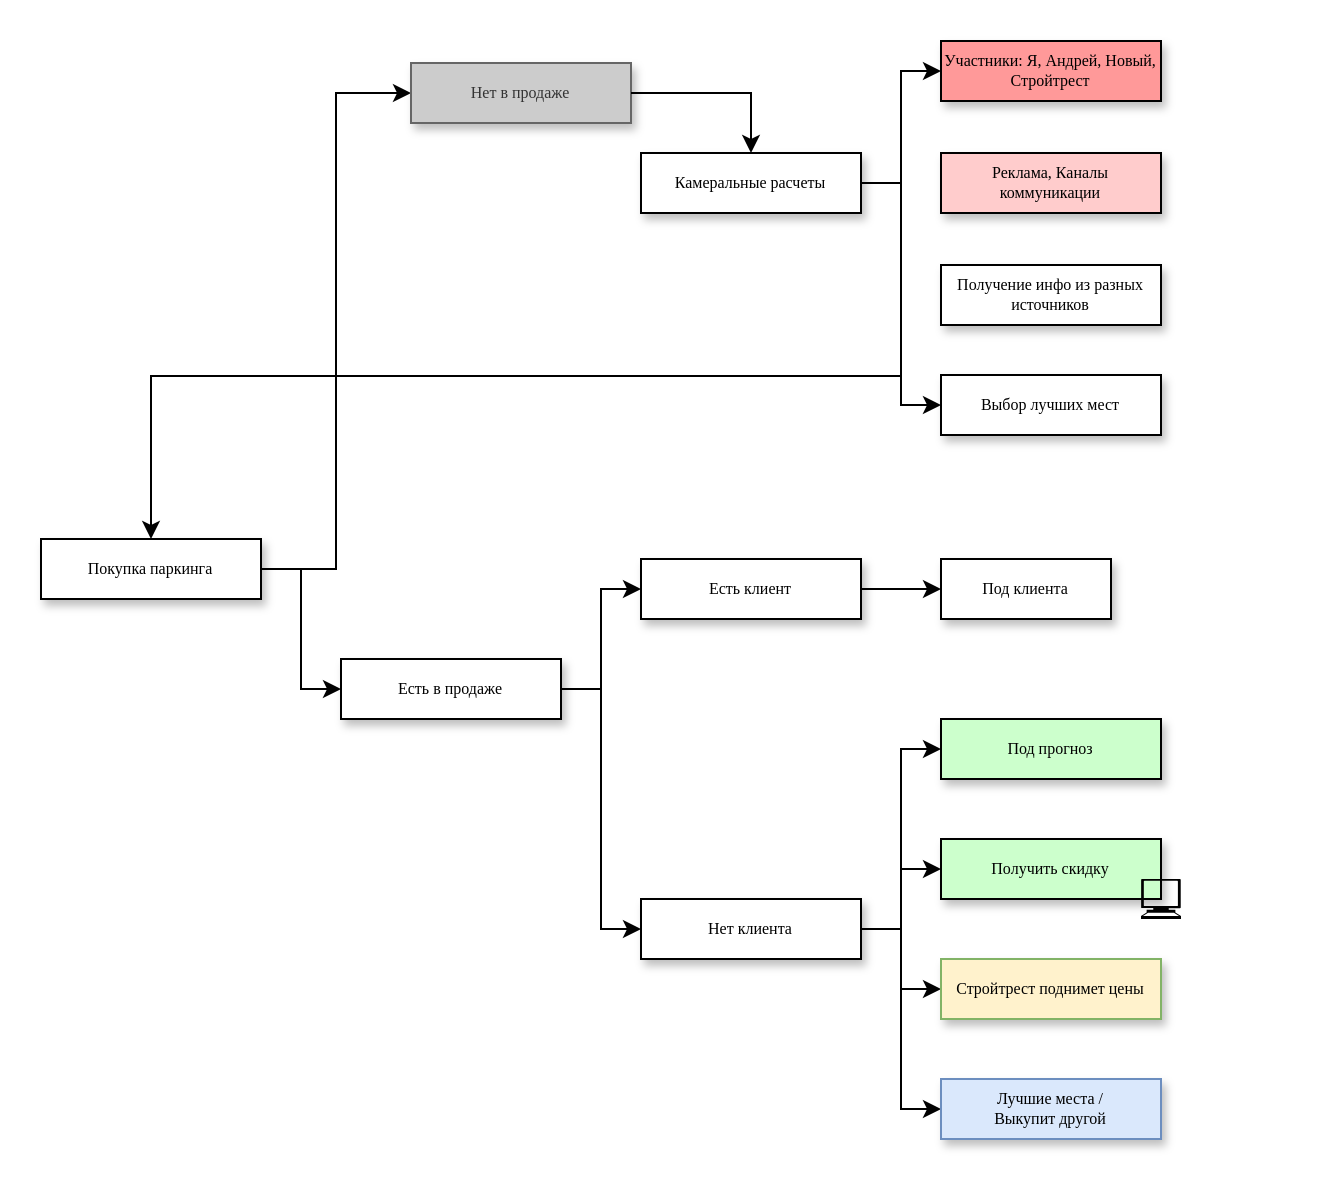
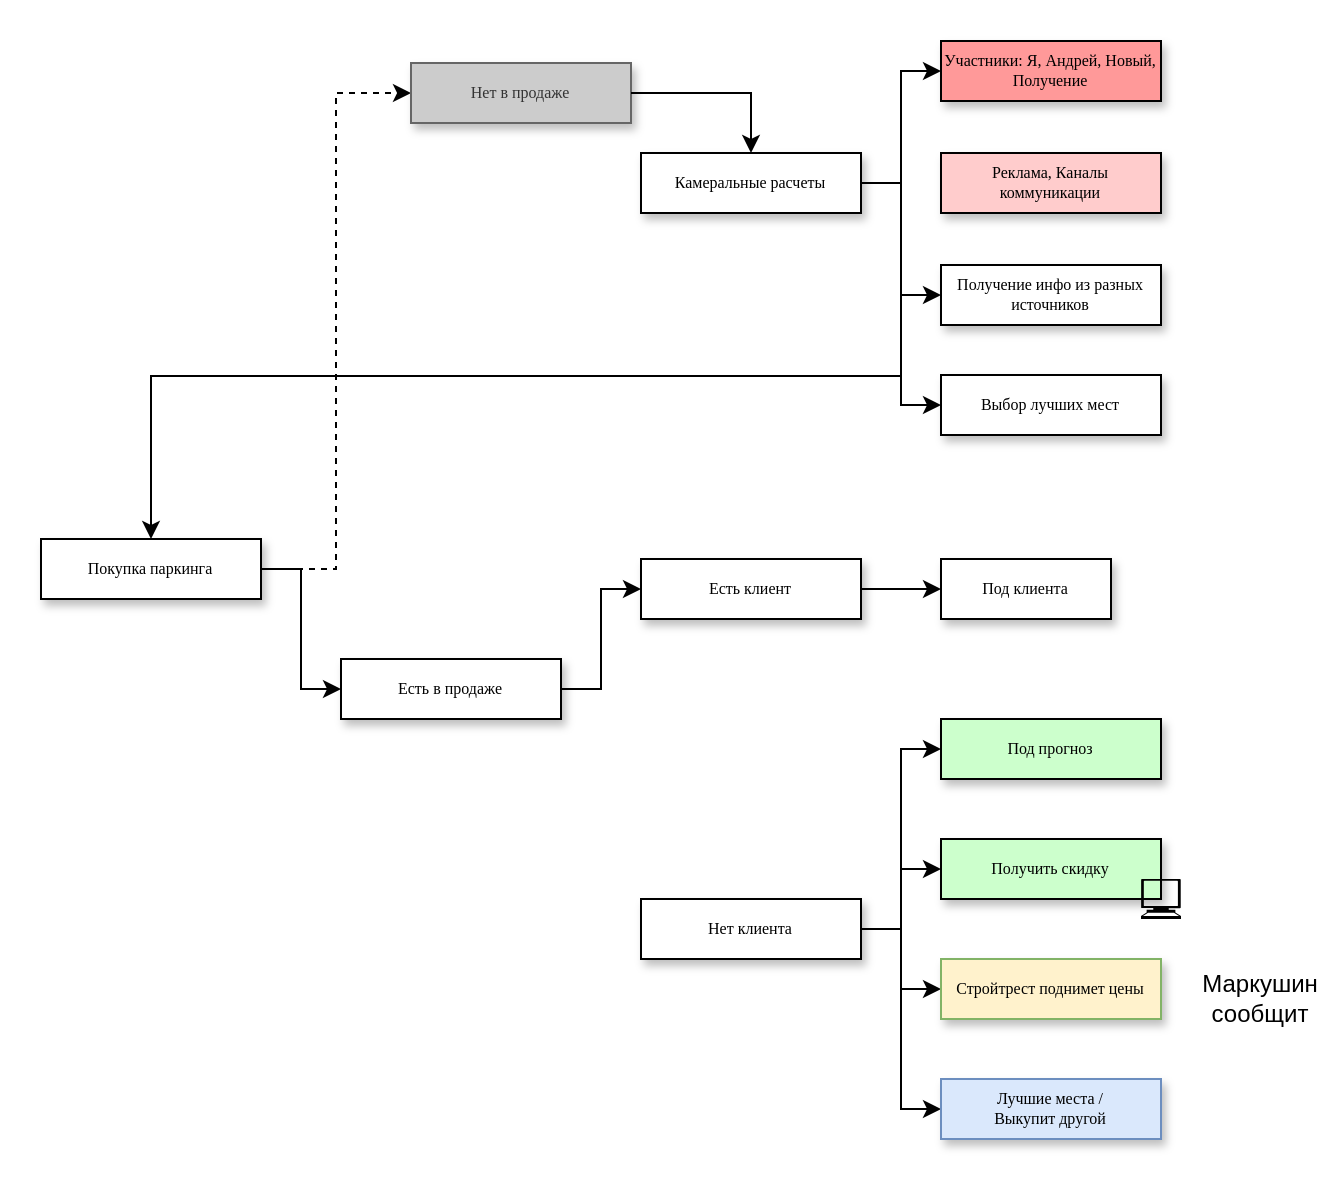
node "Участники: Я, Андрей, Новый, Стройтрест": label "Участники: Я, Андрей, Новый, Стройтрест" -> "Участники: Я, Андрей, Новый, Получение"
edge "Камеральные расчеты" -> "Получение инфо из разных источников": added
edge "Покупка паркинга" -> "Нет в продаже": style solid -> dashed
edge "Есть в продаже" -> "Нет клиента": removed
node "Маркушин сообщит": added
